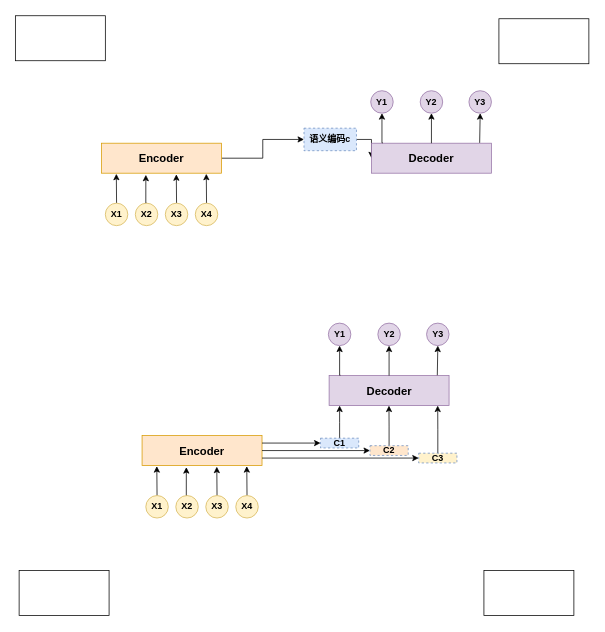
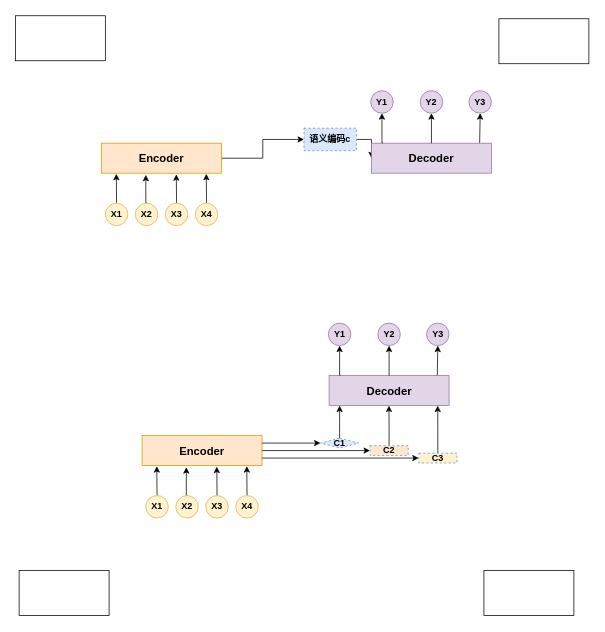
node "C1": shape rectangle -> diamond
